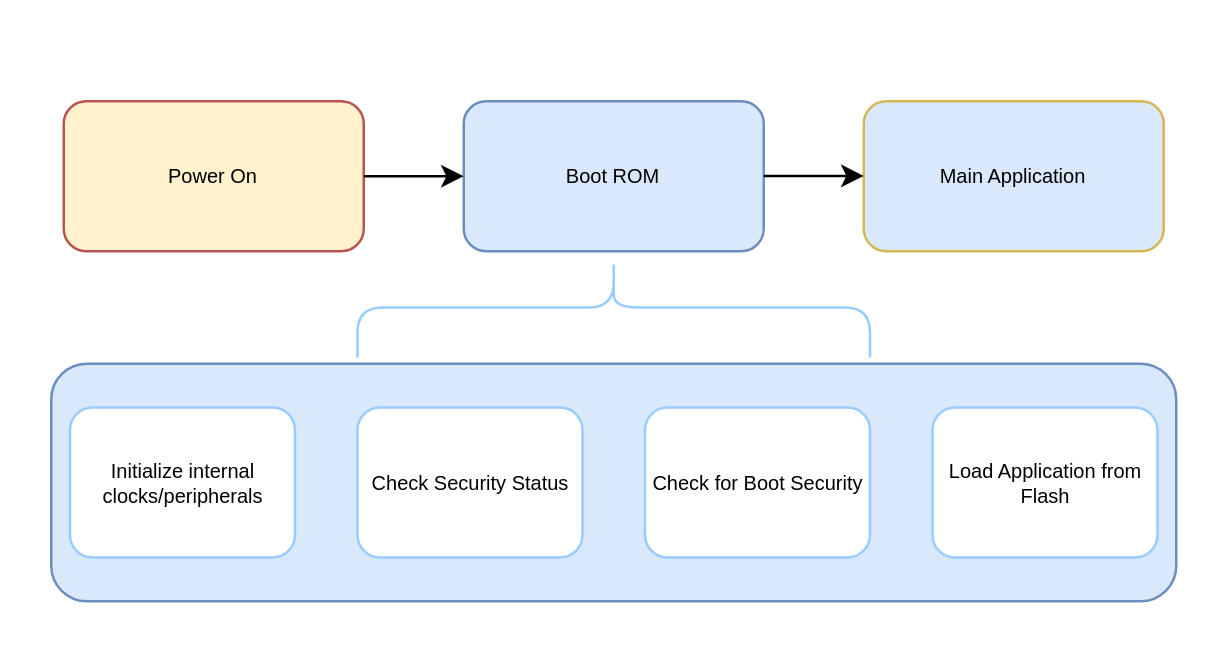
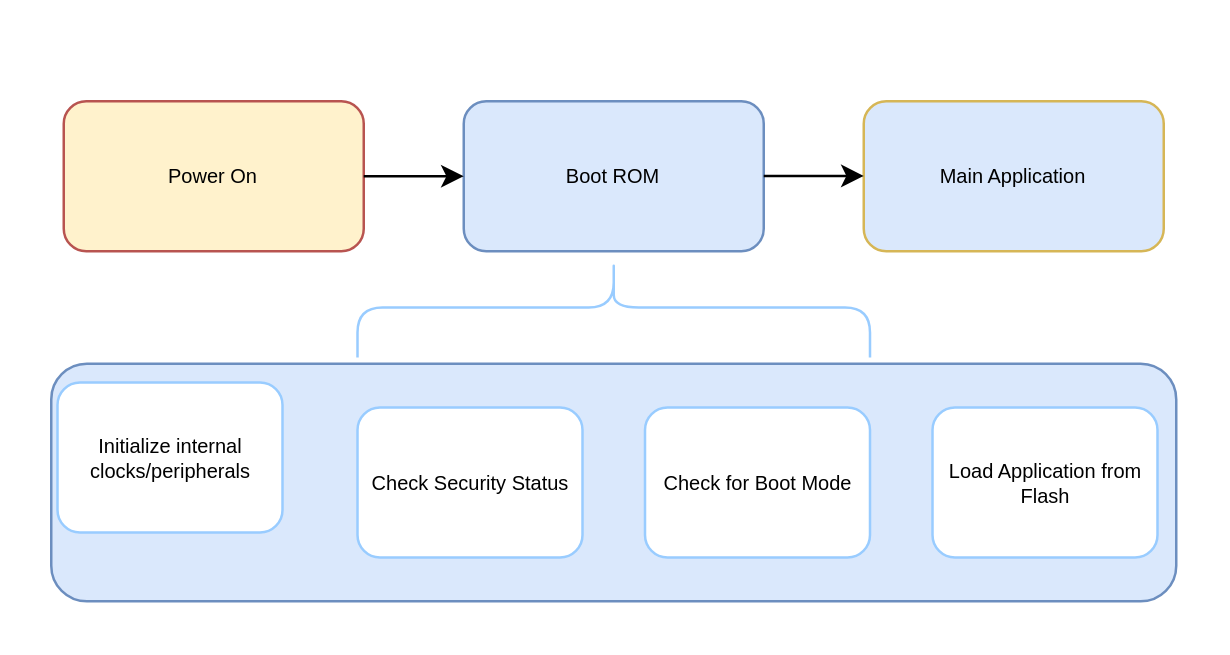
node "Initialize internal clocks/peripherals": moved (183, 483) -> (170, 458)
node "Check for Boot Security": label "Check for Boot Security" -> "Check for Boot Mode"
